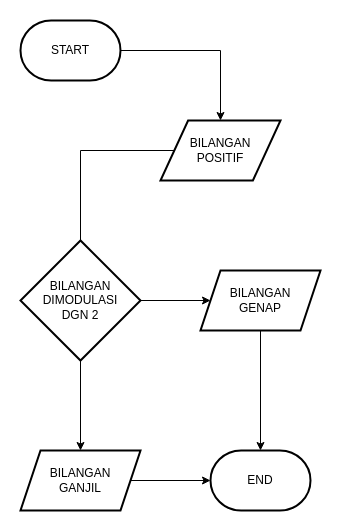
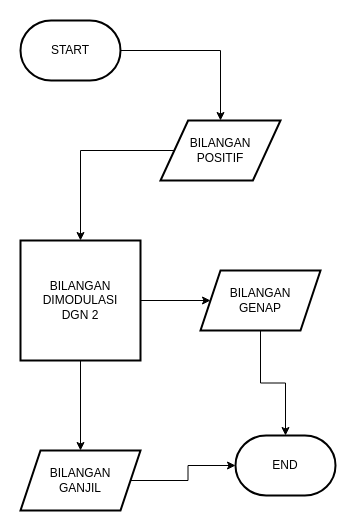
edge "BILANGAN POSITIF" -- "BILANGAN DIMODULASI DGN 2": arrowhead none -> classic
node "BILANGAN DIMODULASI DGN 2": shape diamond -> rectangle
node "END": moved (261, 481) -> (286, 466)
